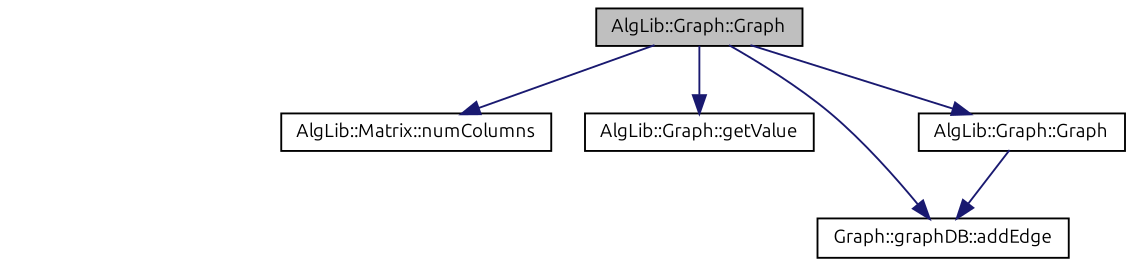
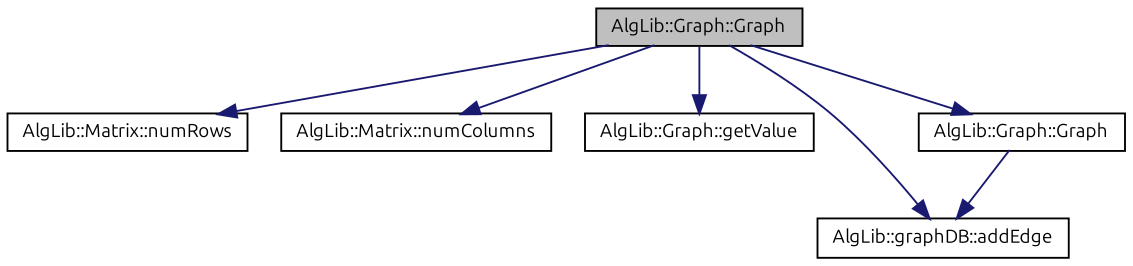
node "AlgLib::Matrix::numRows": added
node "Graph::graphDB::addEdge": label "Graph::graphDB::addEdge" -> "AlgLib::graphDB::addEdge"
